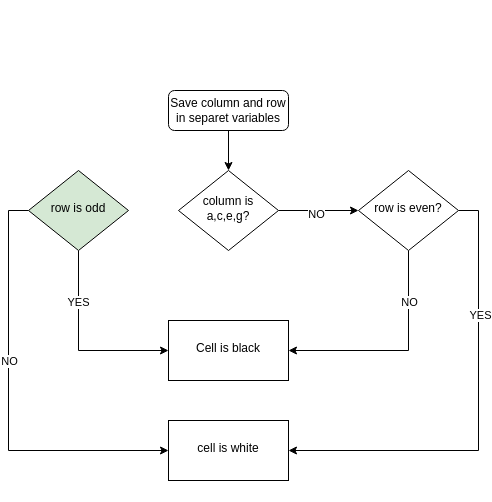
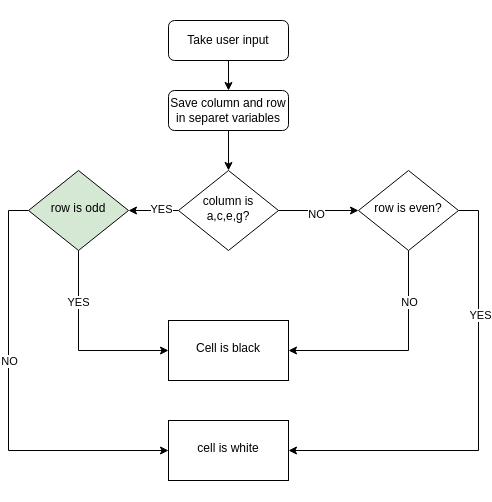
node "Take user input": added
edge "Take user input" -> "Save column and row in separet variables": added
edge "column is a,c,e,g?" -> "row is odd": added, label "YES"
